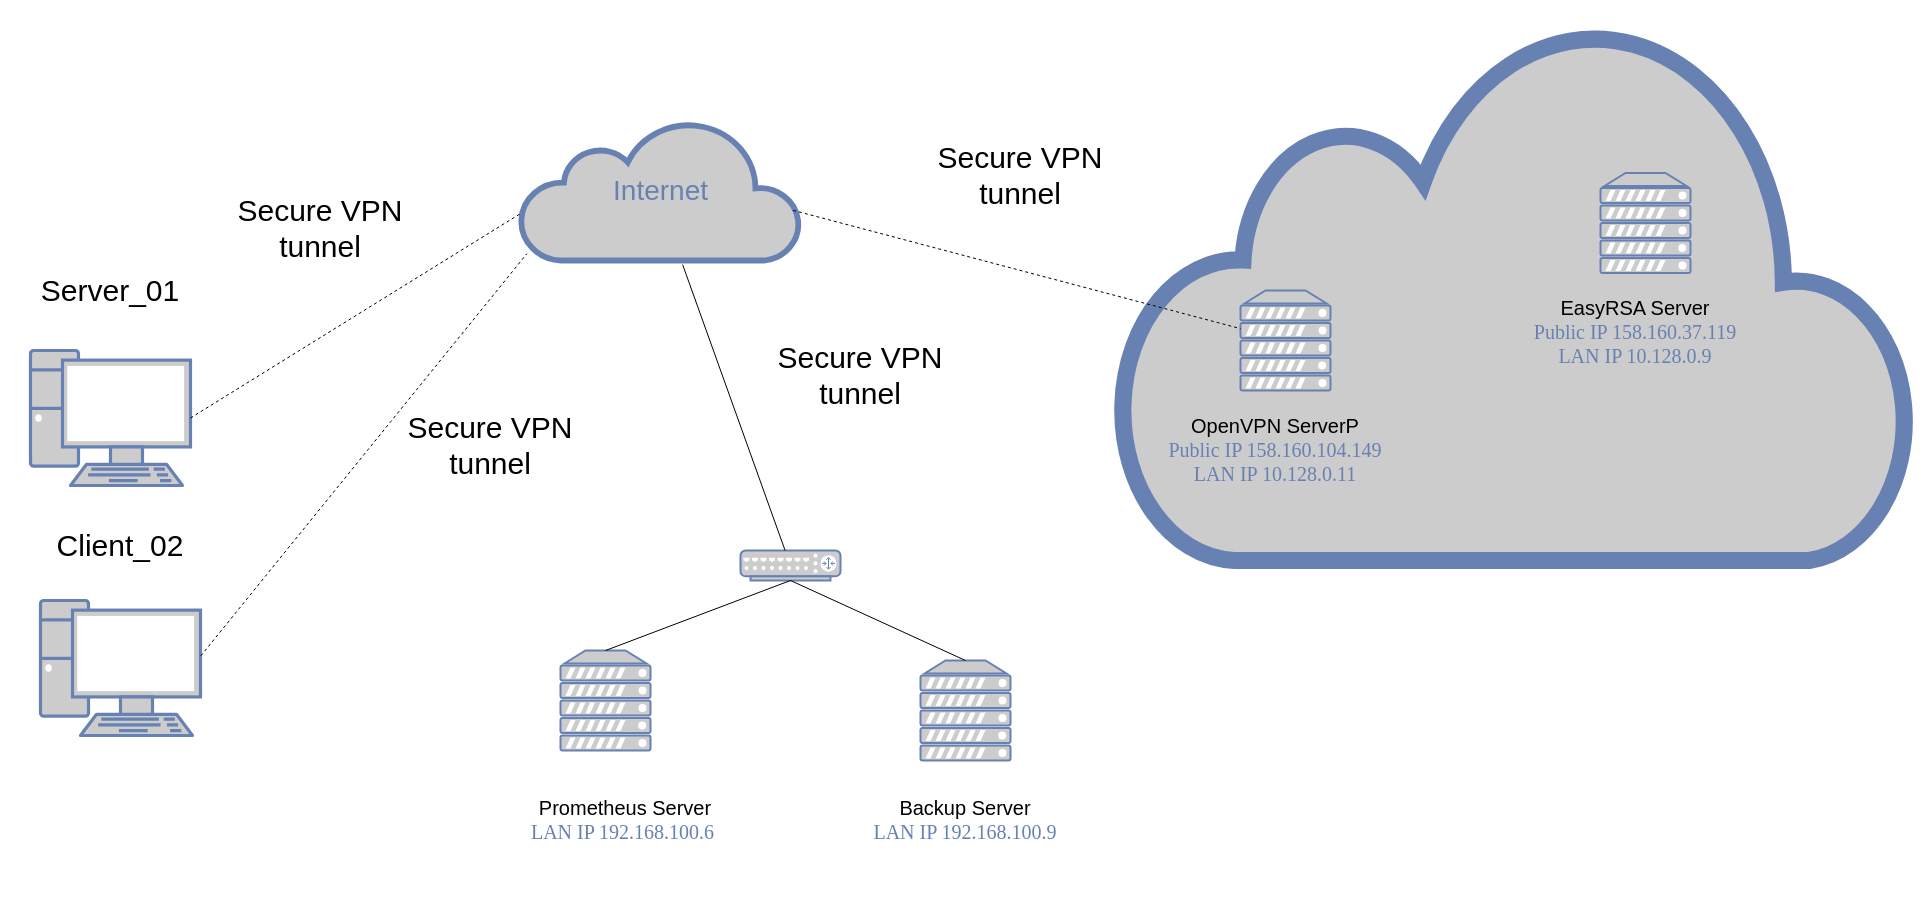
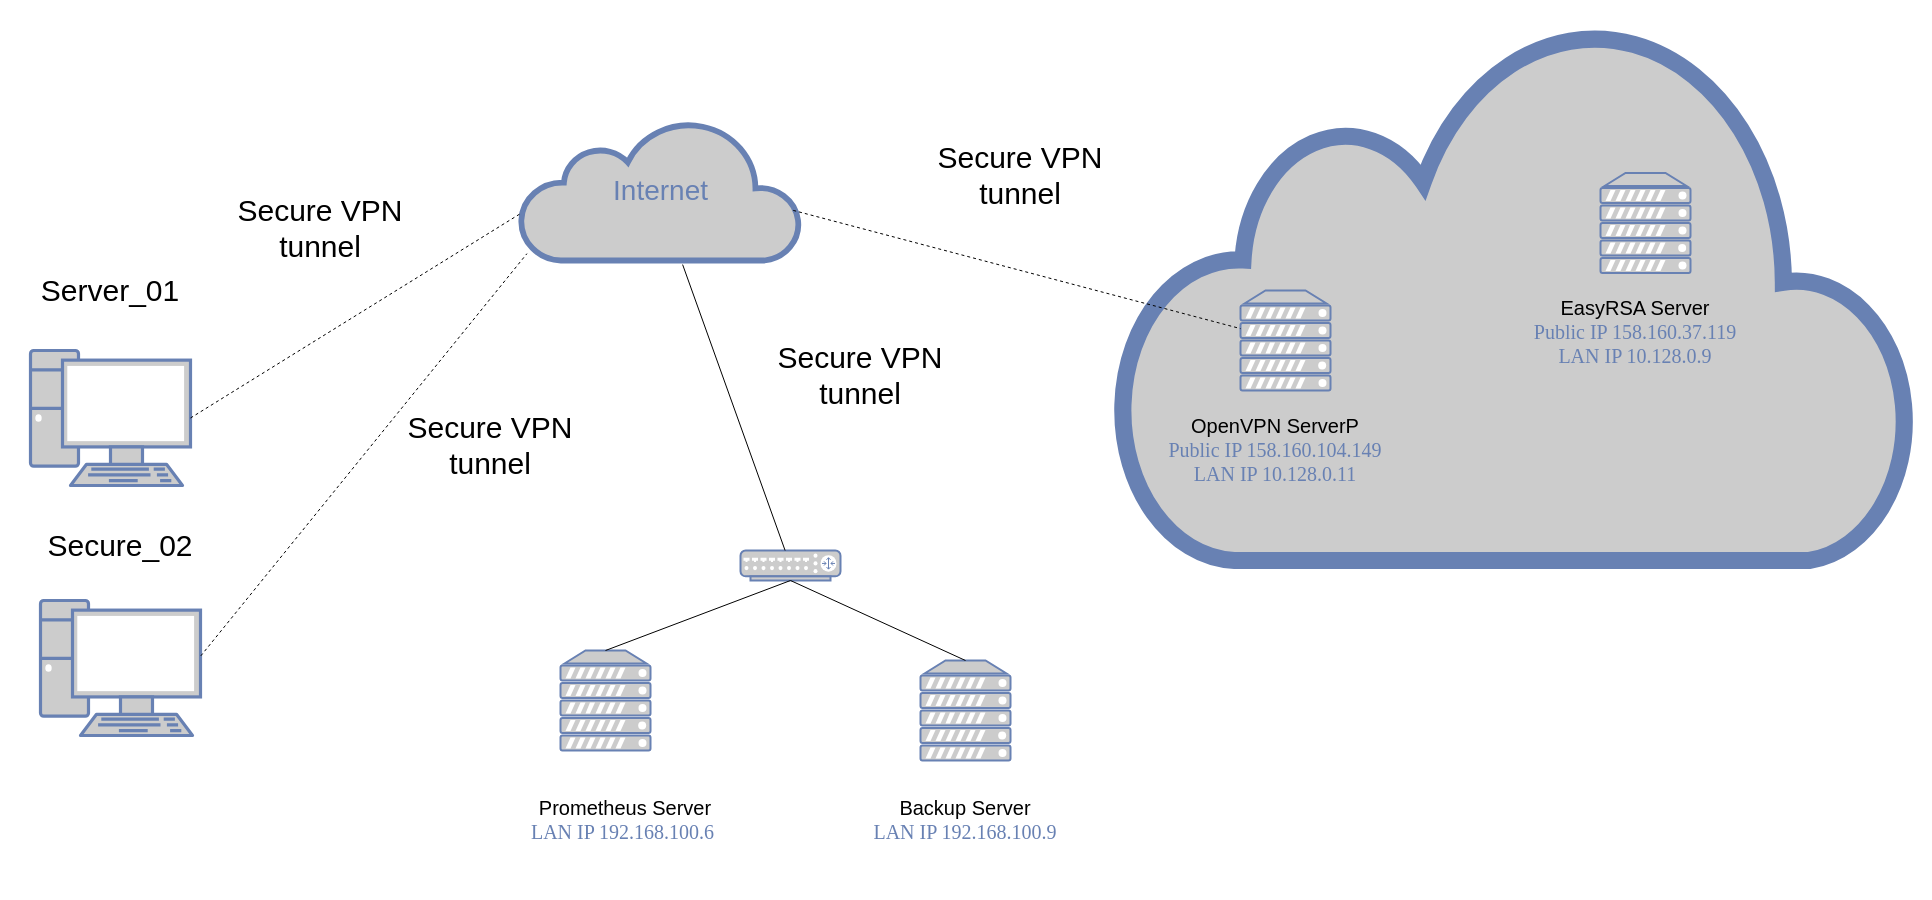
node "Client_02": label "Client_02" -> "Secure_02"
